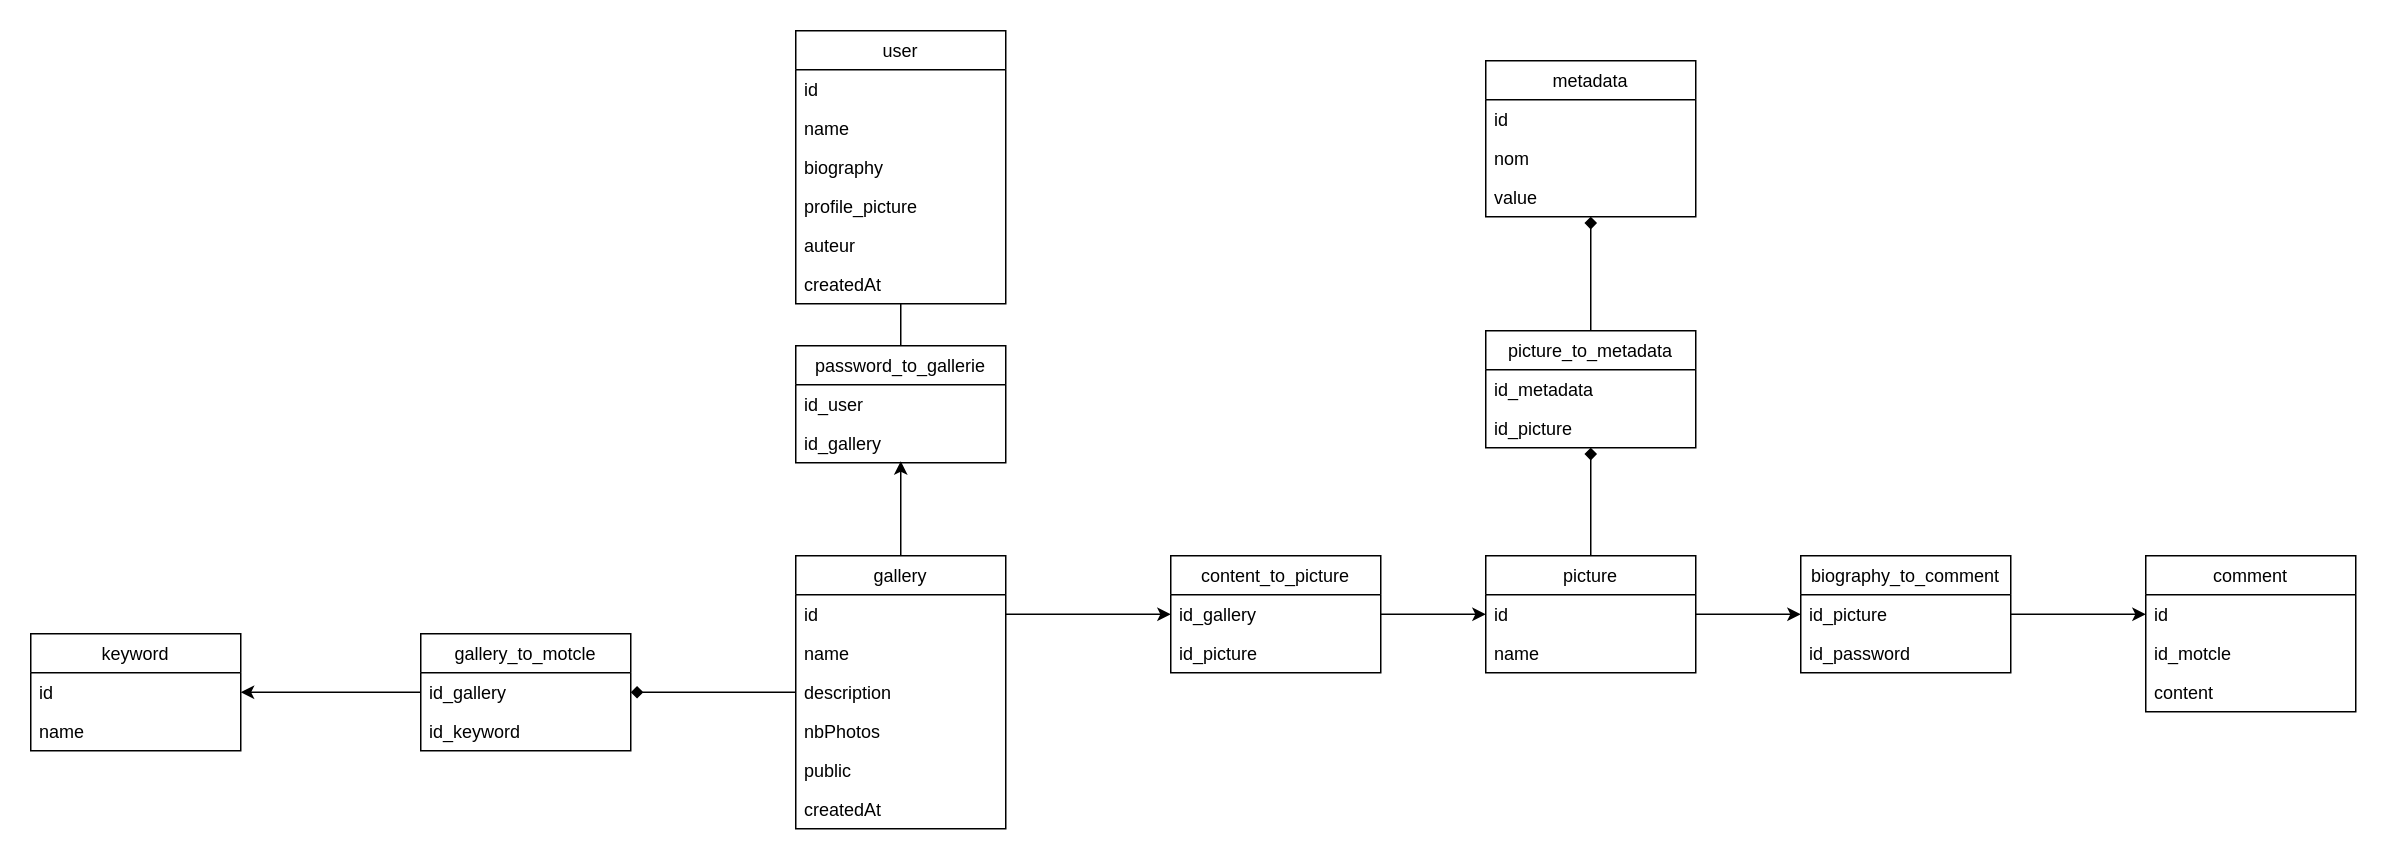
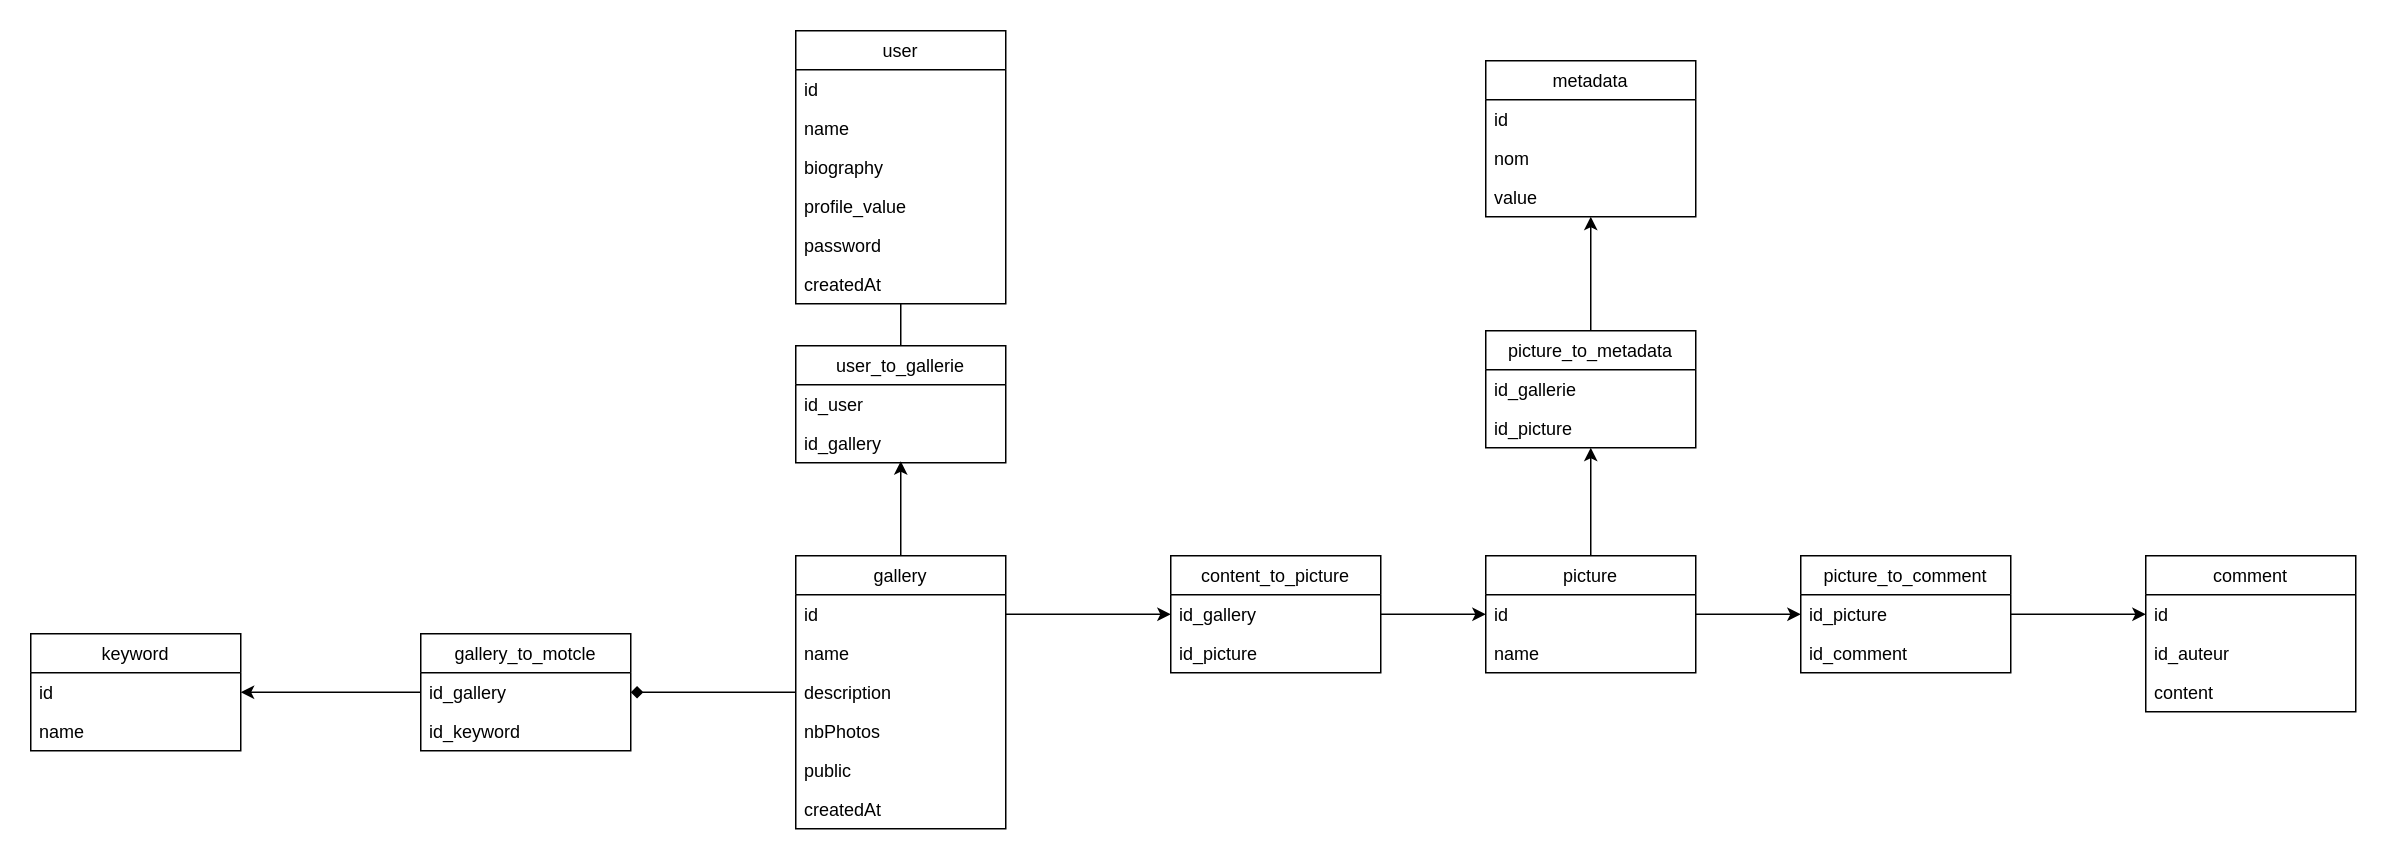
node "profile_picture": label "profile_picture" -> "profile_value"
edge "picture_to_metadata" -> "metadata": arrowhead diamond -> classic
node "auteur": label "auteur" -> "password"
node "password_to_gallerie": label "password_to_gallerie" -> "user_to_gallerie"
node "id_metadata": label "id_metadata" -> "id_gallerie"
edge "picture" -> "picture_to_metadata": arrowhead diamond -> classic
node "biography_to_comment": label "biography_to_comment" -> "picture_to_comment"
node "id_password": label "id_password" -> "id_comment"
node "id_motcle": label "id_motcle" -> "id_auteur"
